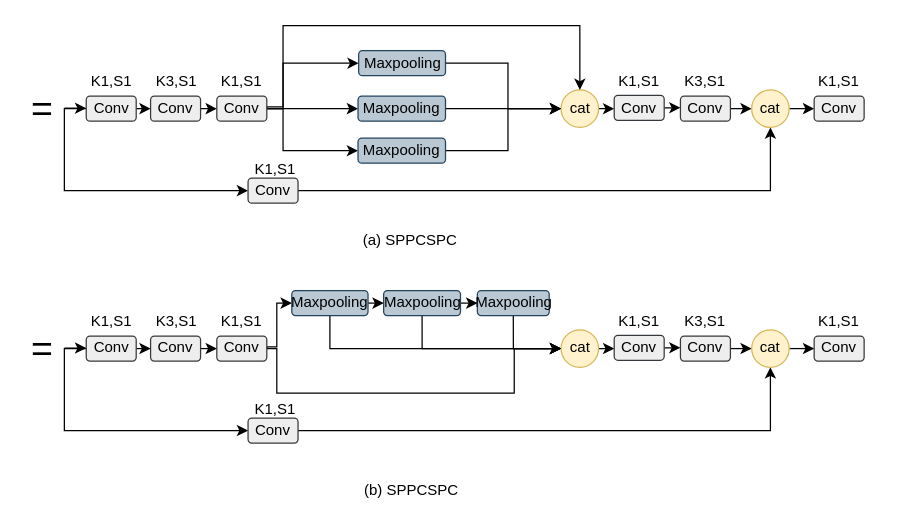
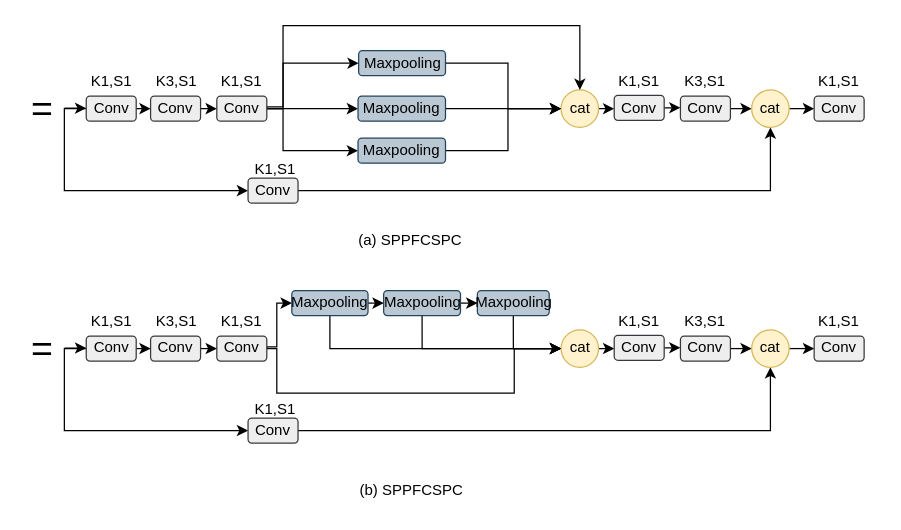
node "(a) SPPCSPC": label "(a) SPPCSPC" -> "(a) SPPFCSPC"
node "(b) SPPCSPC": label "(b) SPPCSPC" -> "(b) SPPFCSPC"
